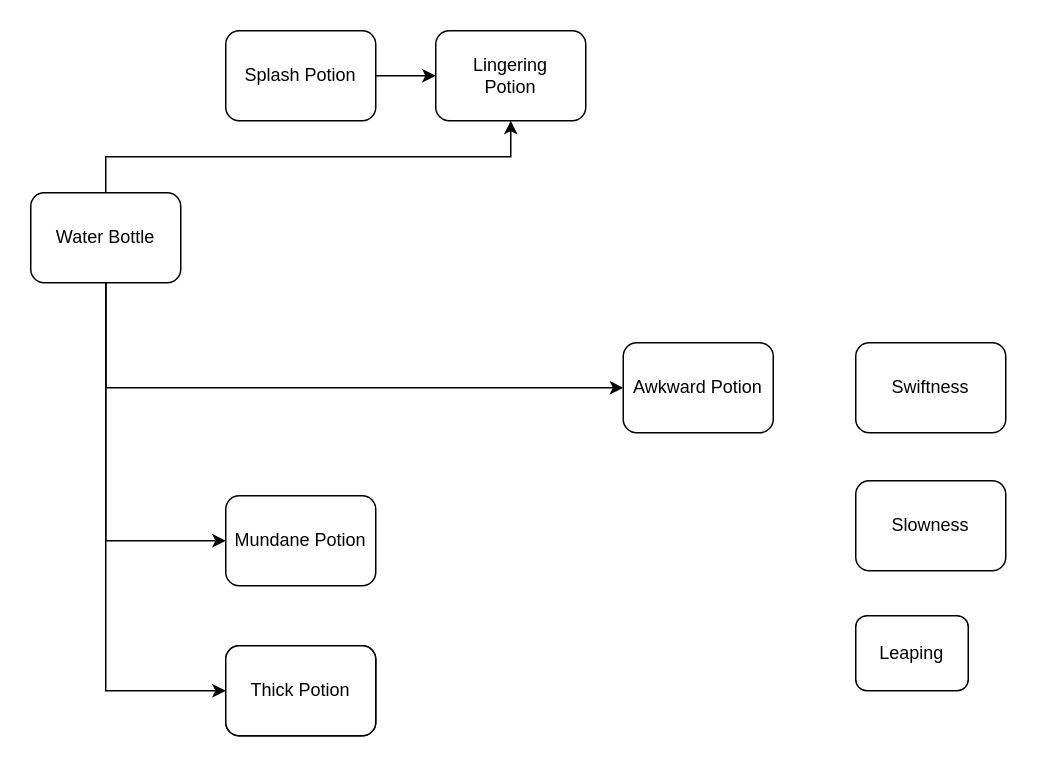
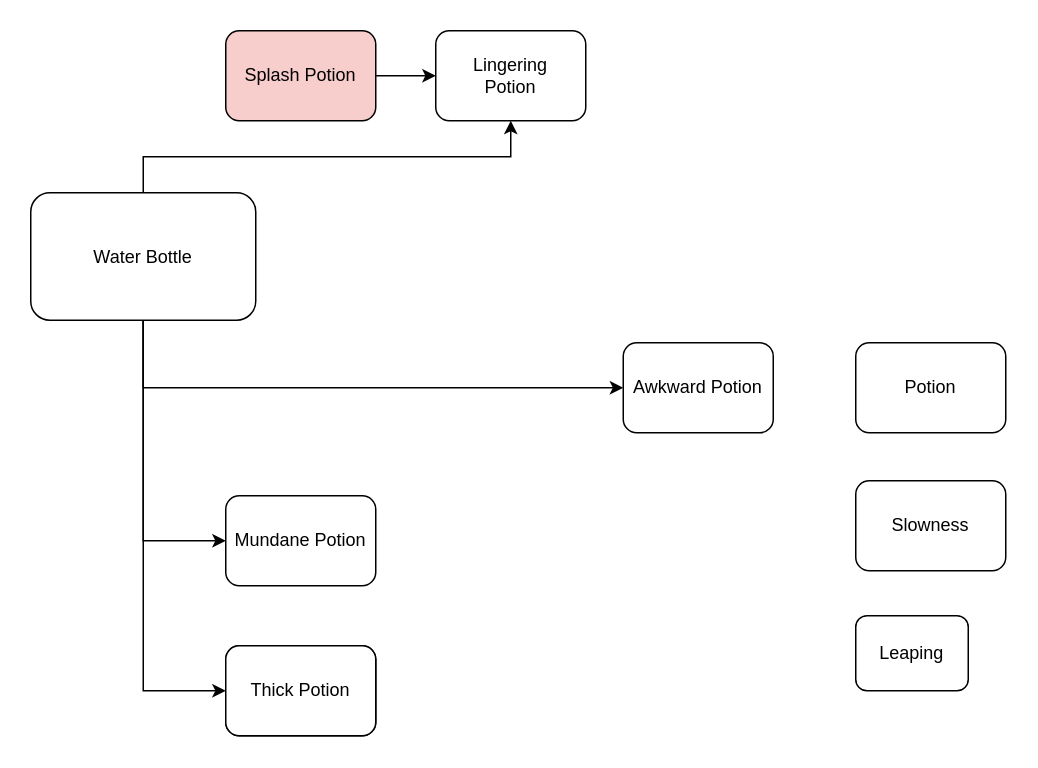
node "Splash Potion": fillcolor #ffffff -> #f8cecc
node "Water Bottle": size 150x90 -> 225x128
node "Swiftness": label "Swiftness" -> "Potion"
